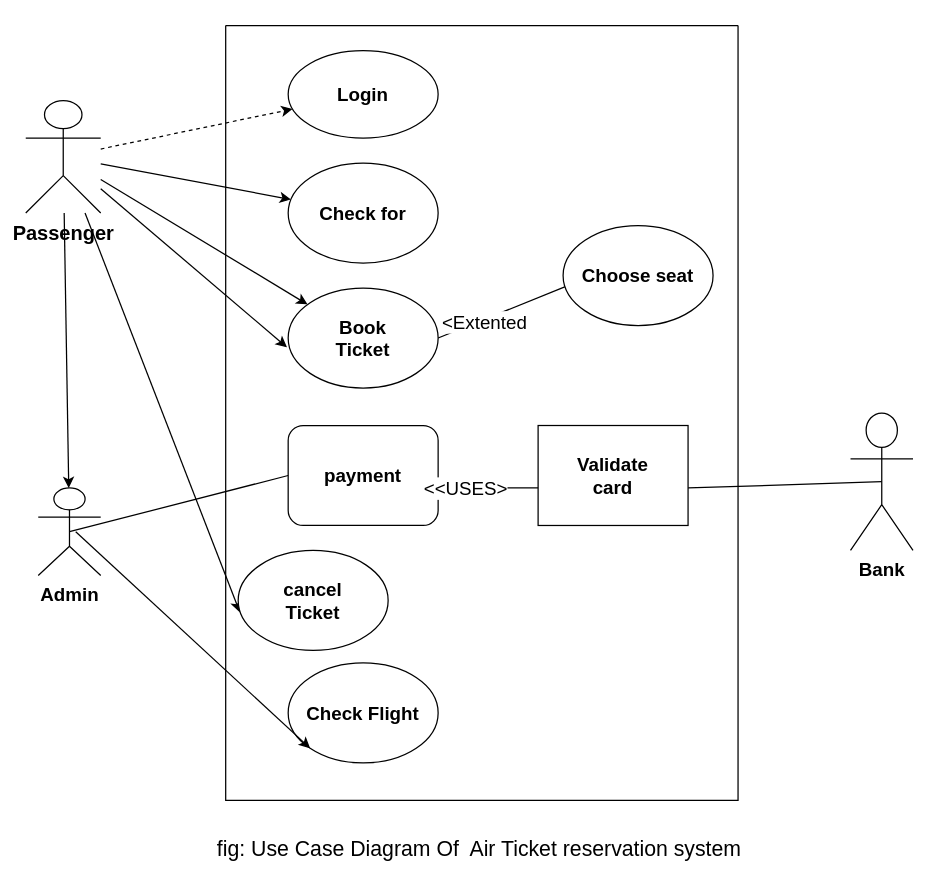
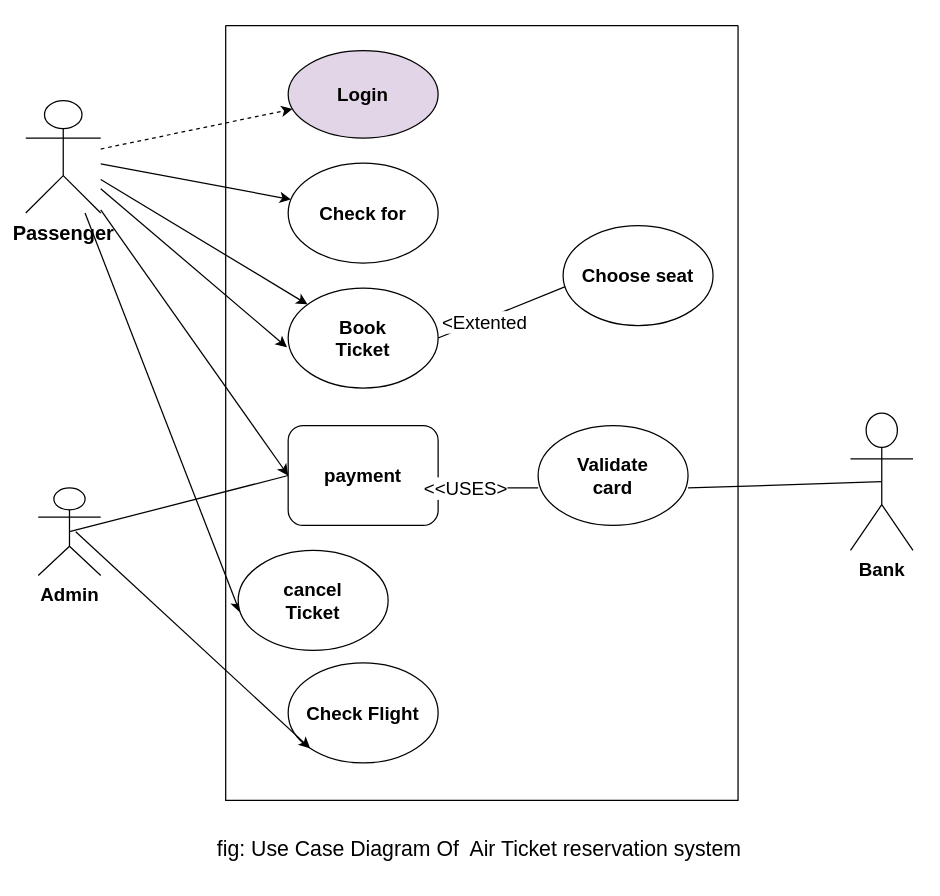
node "Login": fillcolor #ffffff -> #e1d5e7
edge "Passenger" -> "Admin": now "Passenger" -> "payment"
node "Validate card": shape rectangle -> ellipse
